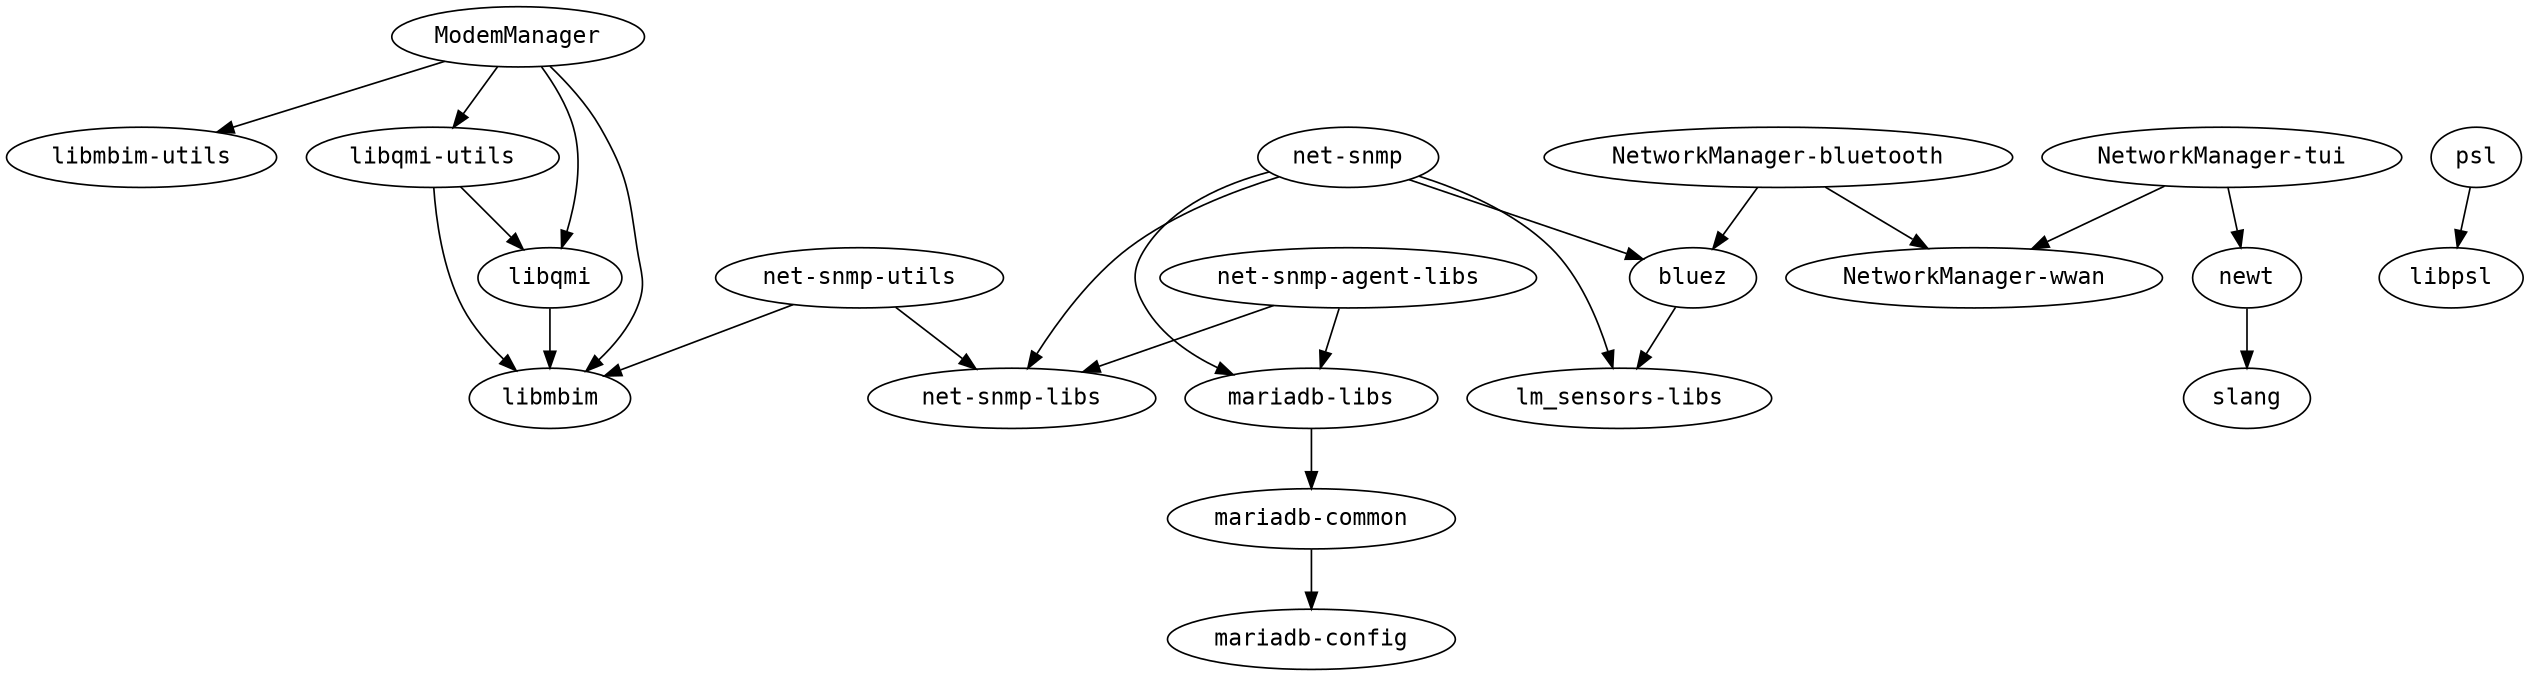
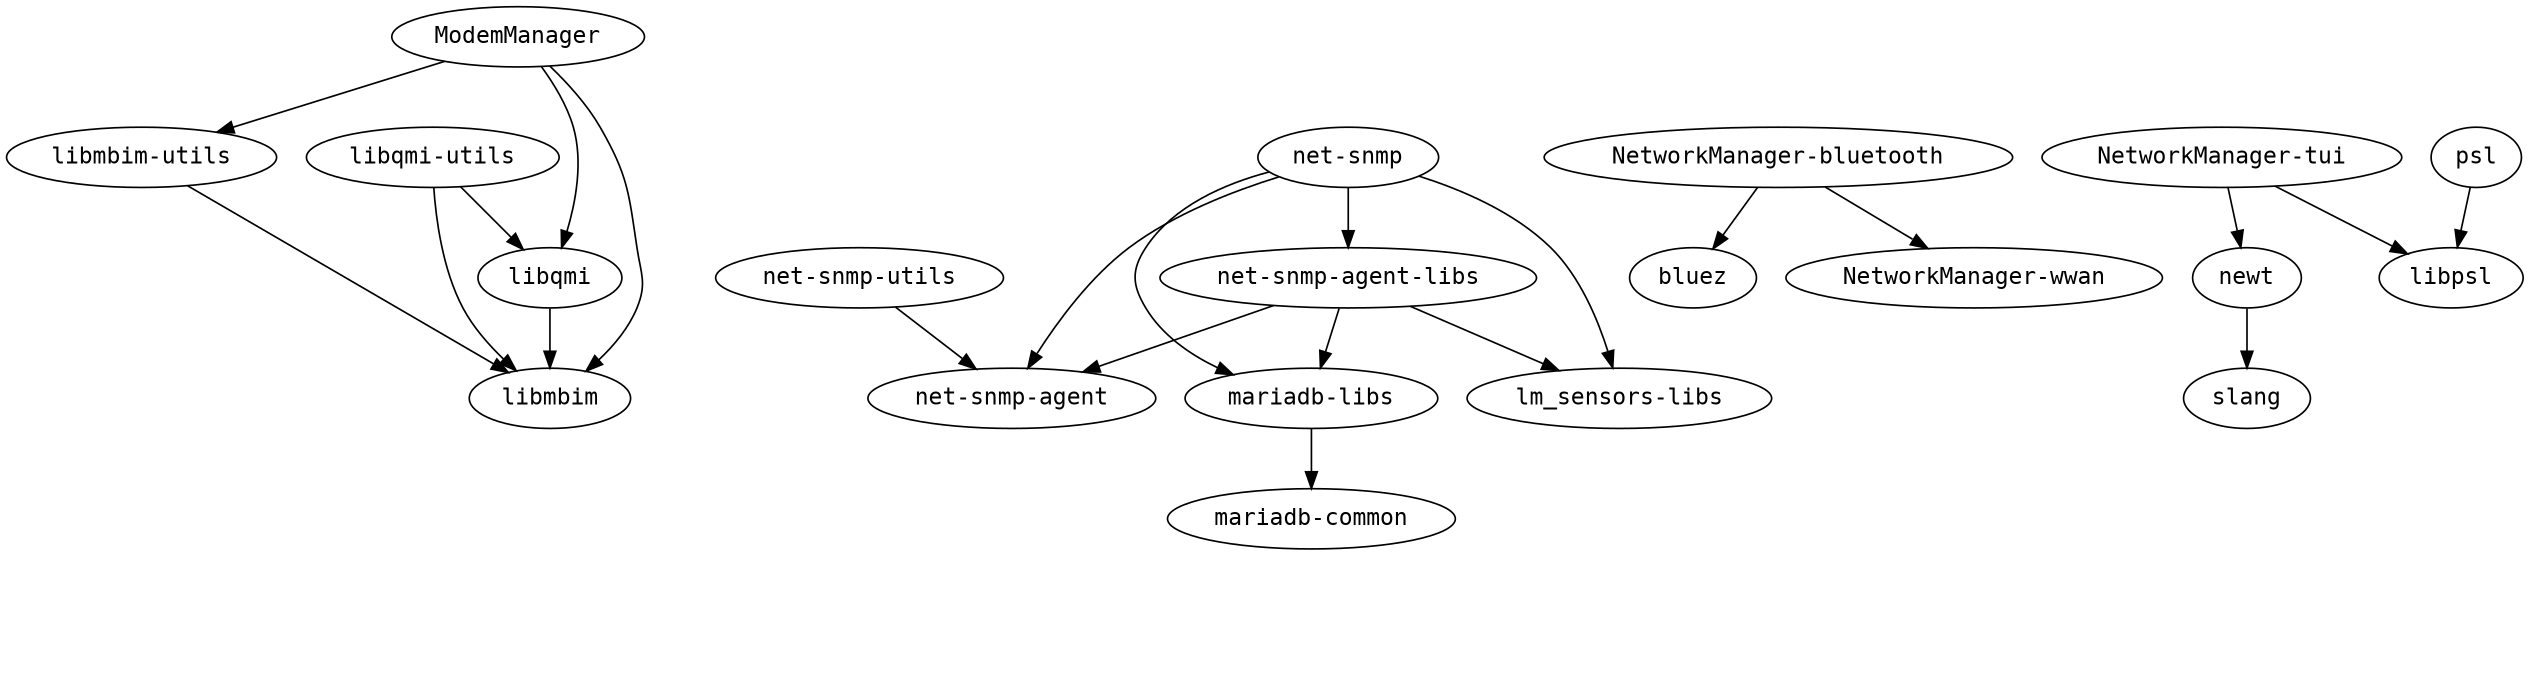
edge "ModemManager" -> "libqmi-utils": removed
edge "NetworkManager-tui" -> "NetworkManager-wwan": now "NetworkManager-tui" -> "libpsl"
edge "net-snmp" -> "bluez": now "net-snmp" -> "net-snmp-agent-libs"
edge "bluez" -> "lm_sensors-libs": now "net-snmp-agent-libs" -> "lm_sensors-libs"
edge "net-snmp-utils" -> "libmbim": now "libmbim-utils" -> "libmbim"
node "net-snmp-libs": label "net-snmp-libs" -> "net-snmp-agent"
node "mariadb-config": removed
